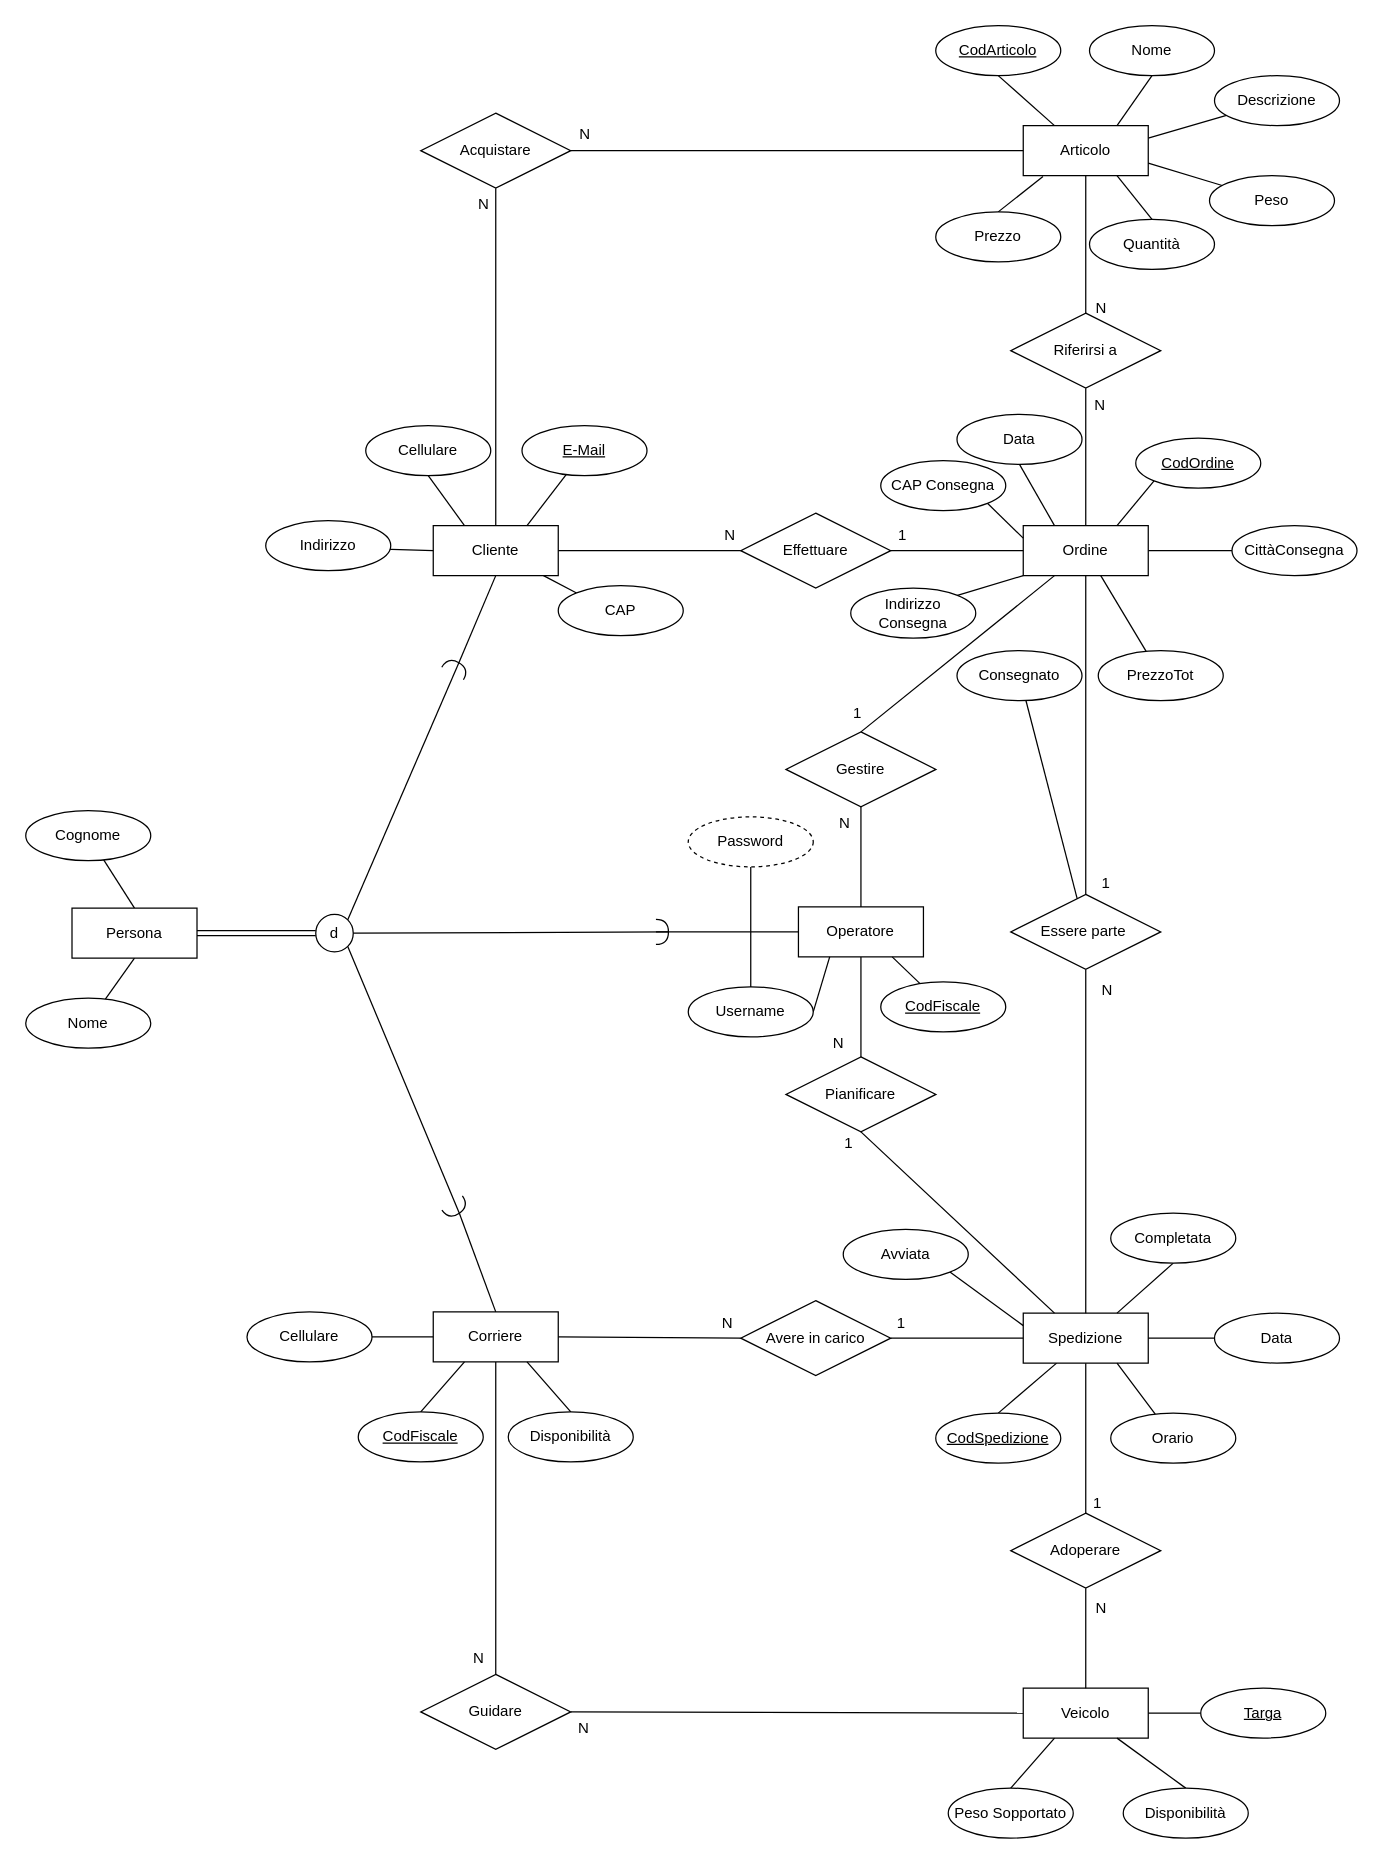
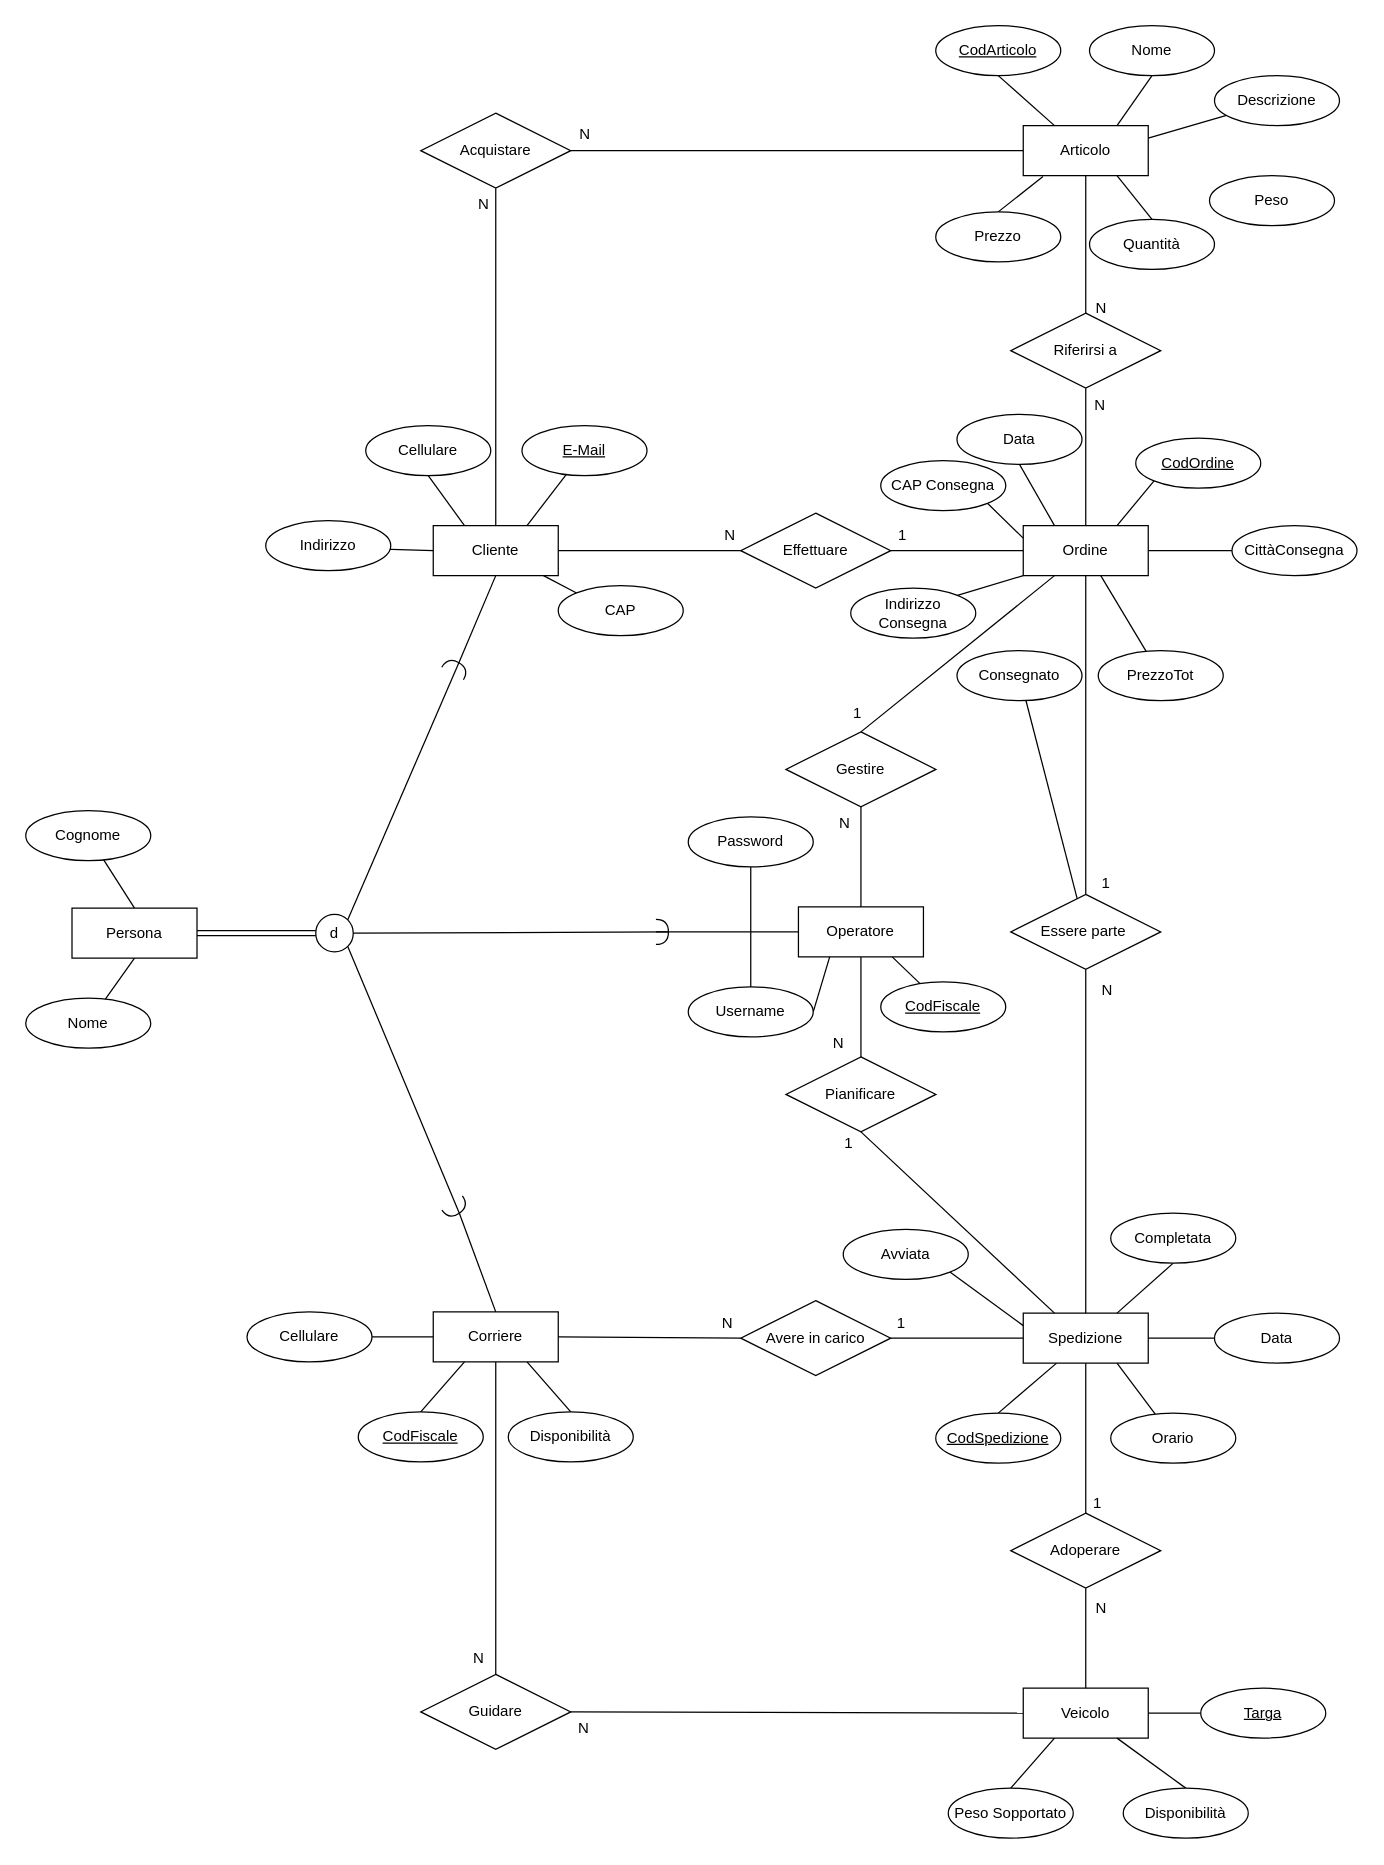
edge "Articolo" -- "Peso": removed
node "Password": style dashed -> solid
